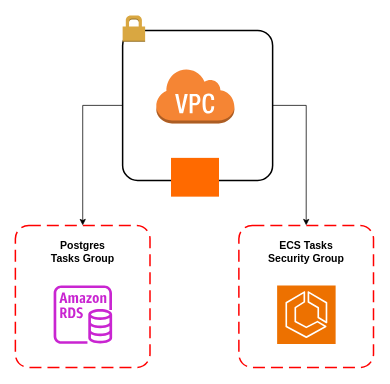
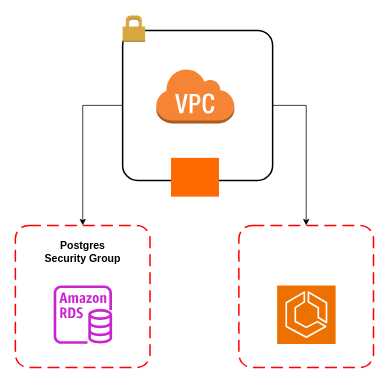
node "Postgres Tasks Group": label "Postgres Tasks Group" -> "Postgres Security Group"
node "ECS Tasks Security Group": removed
